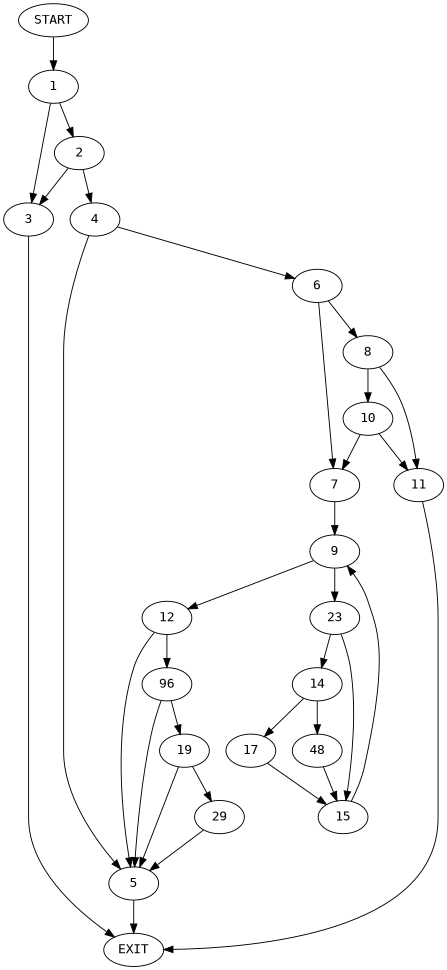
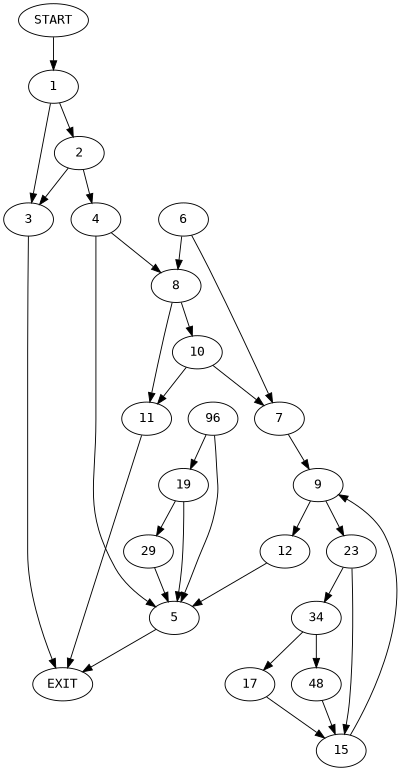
edge "4" -> "6": now "4" -> "8"
edge "12" -> "96": removed
node "14": label "14" -> "34"
